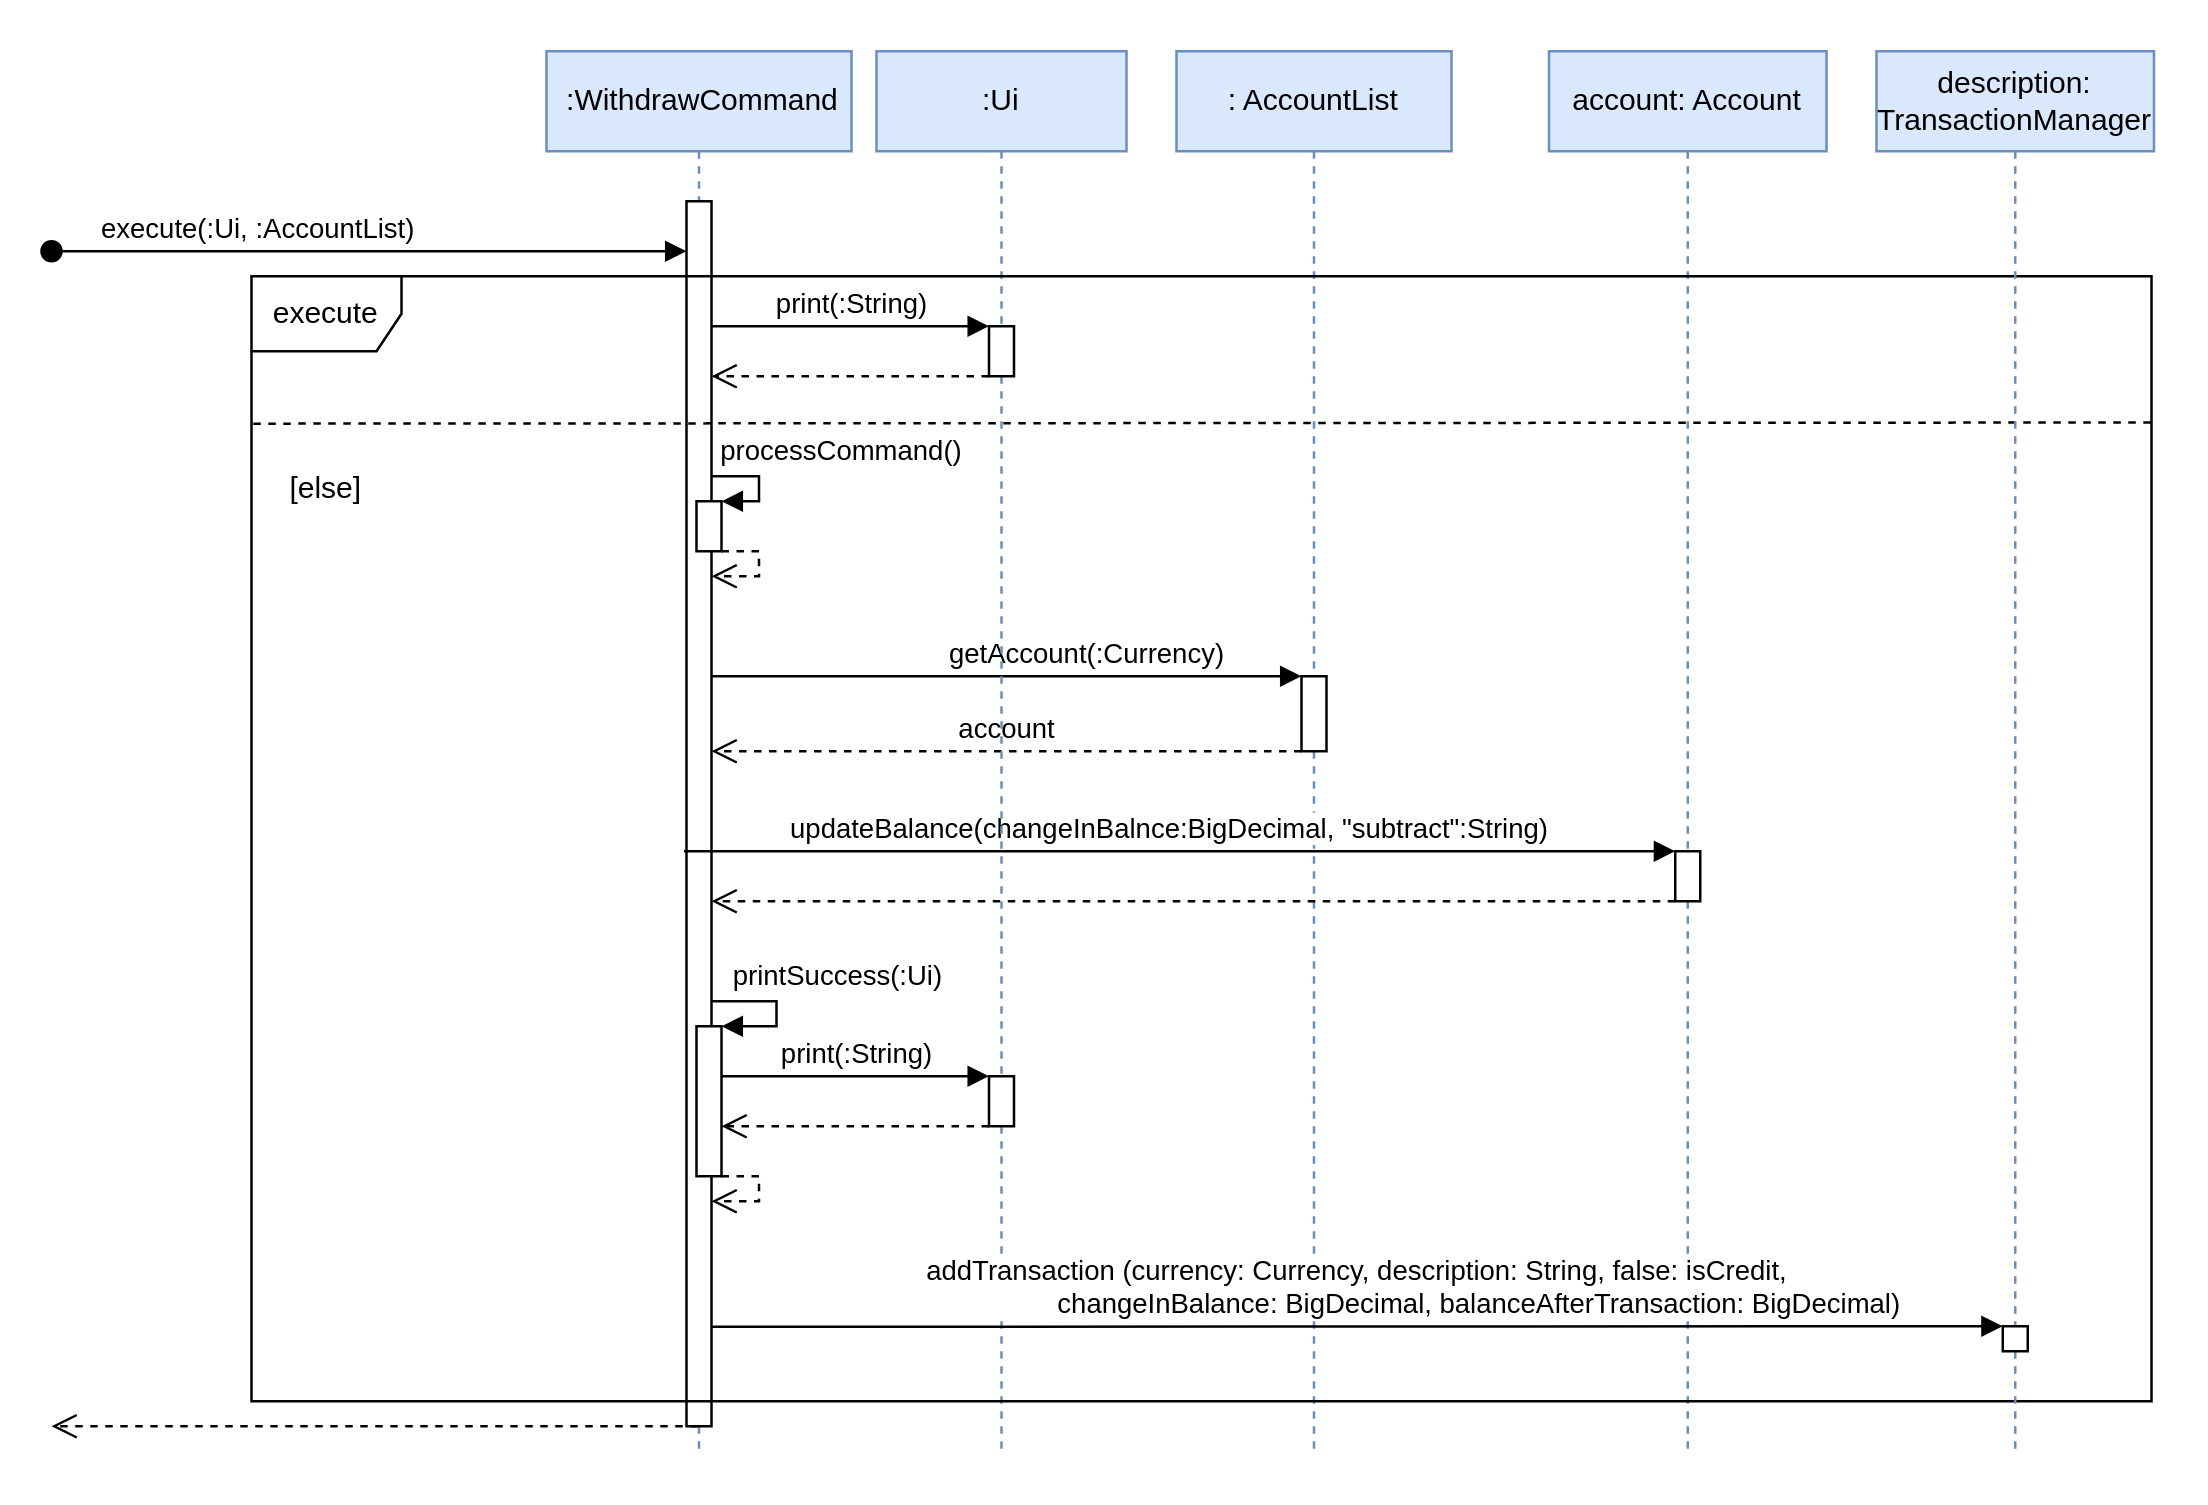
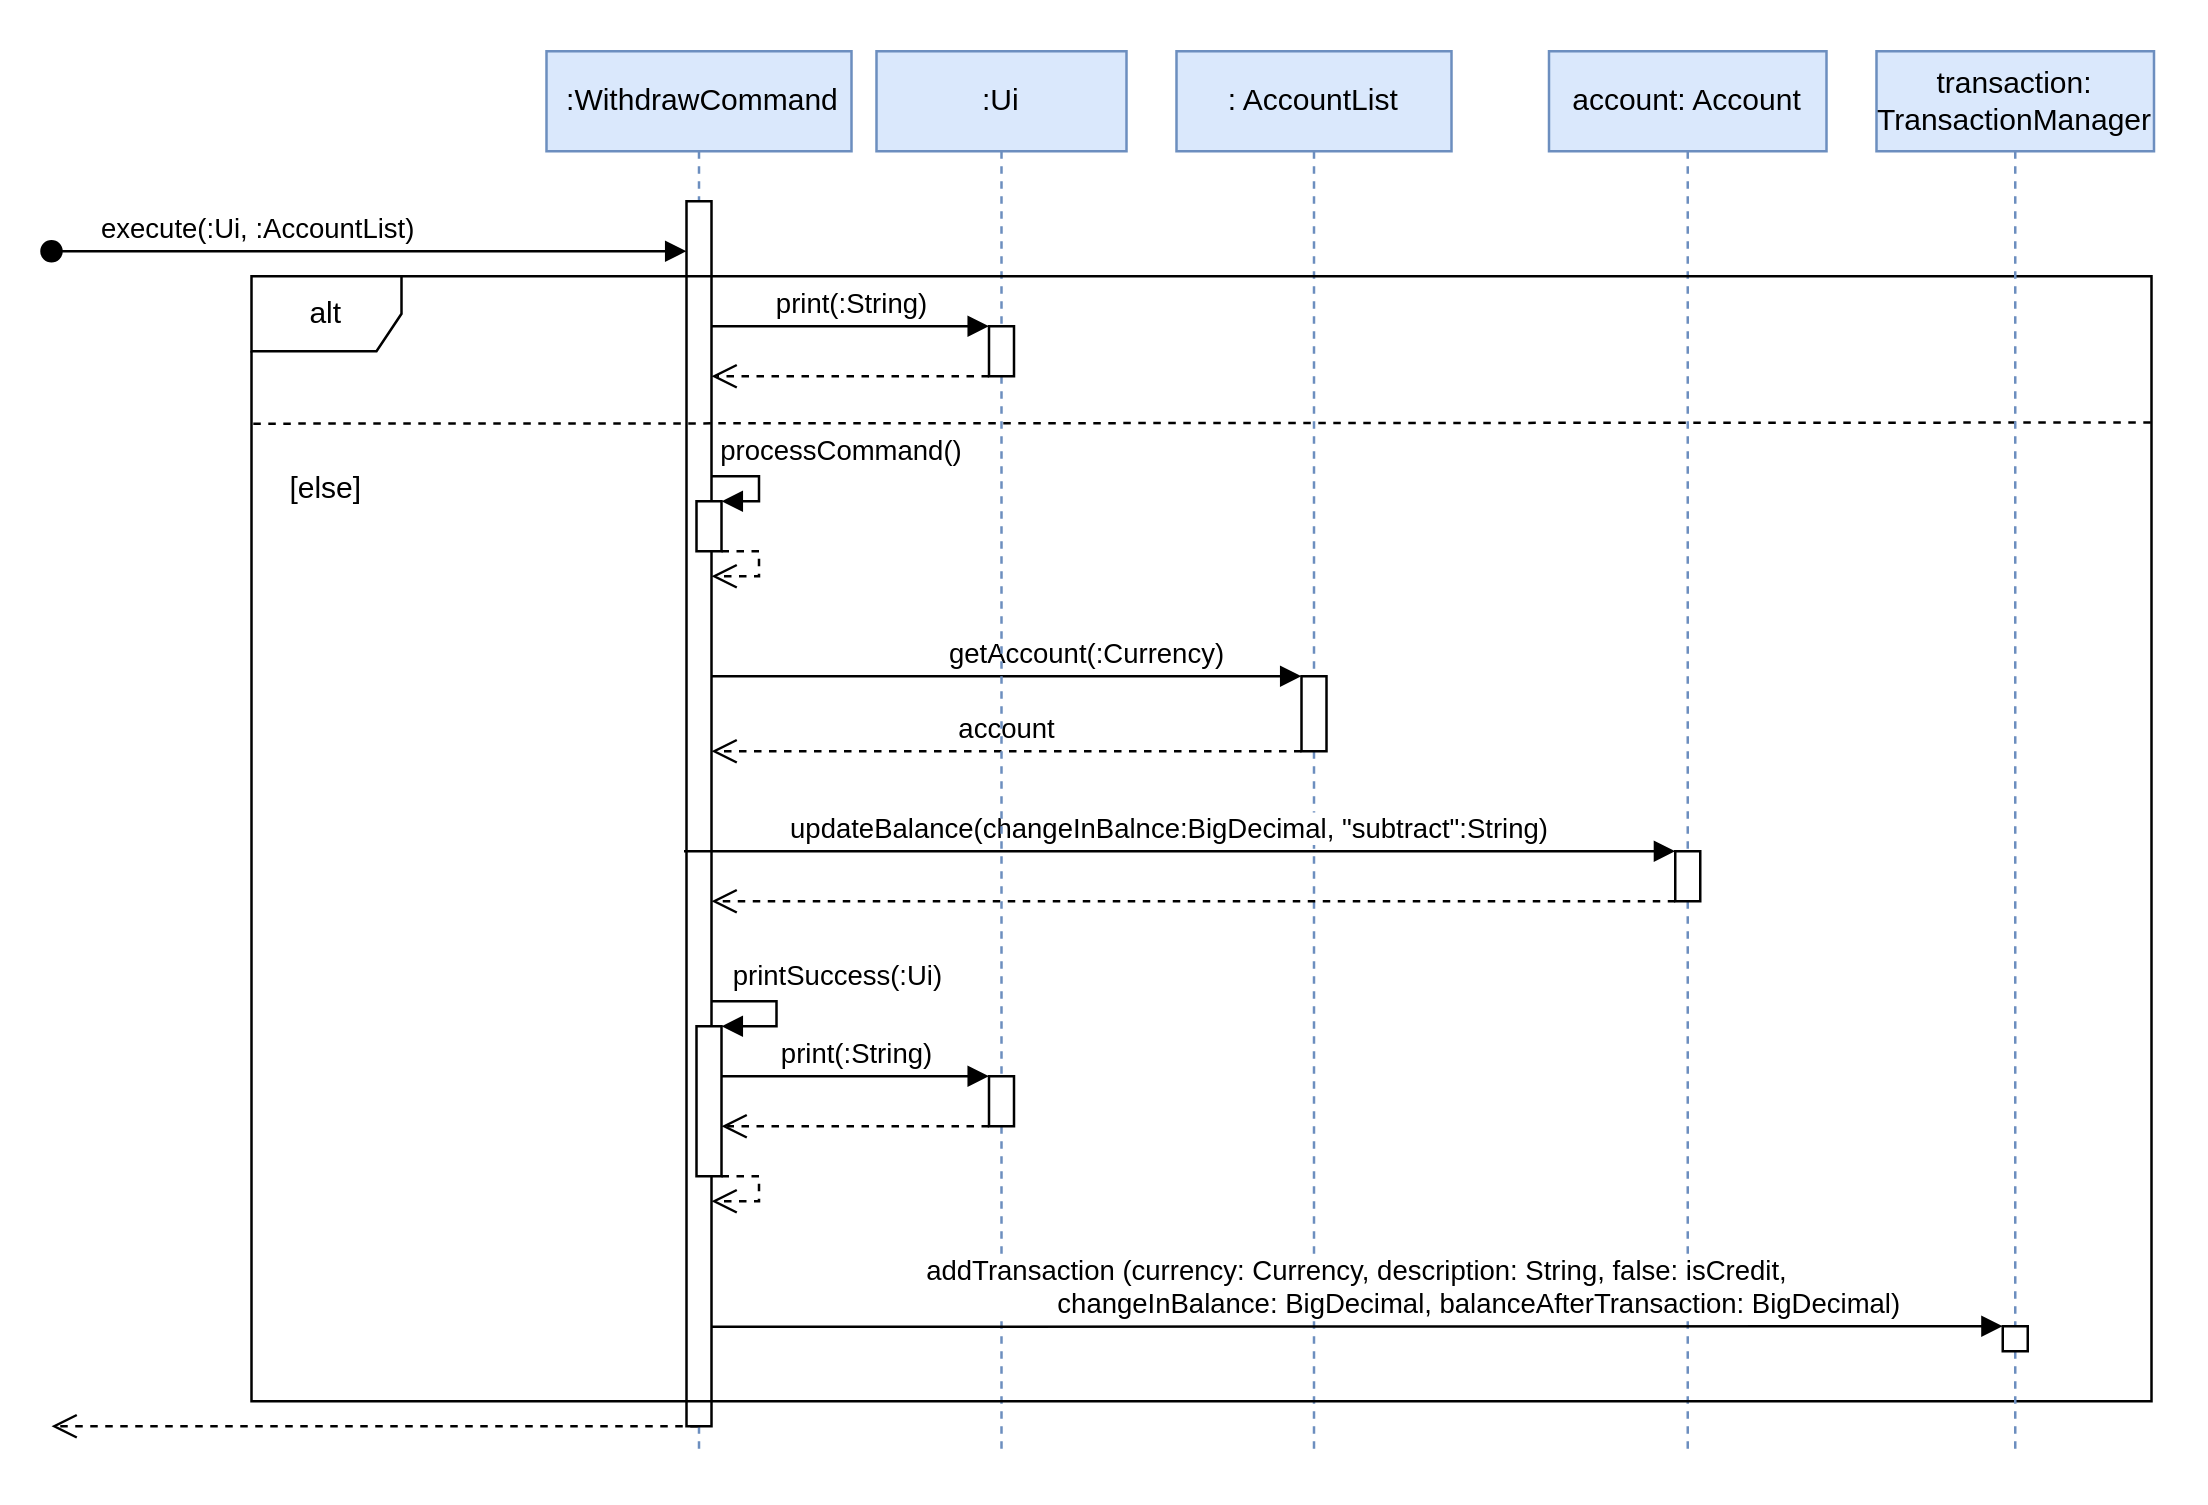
node "description: TransactionManager": label "description: TransactionManager" -> "transaction: TransactionManager"
node "execute": label "execute" -> "alt"
